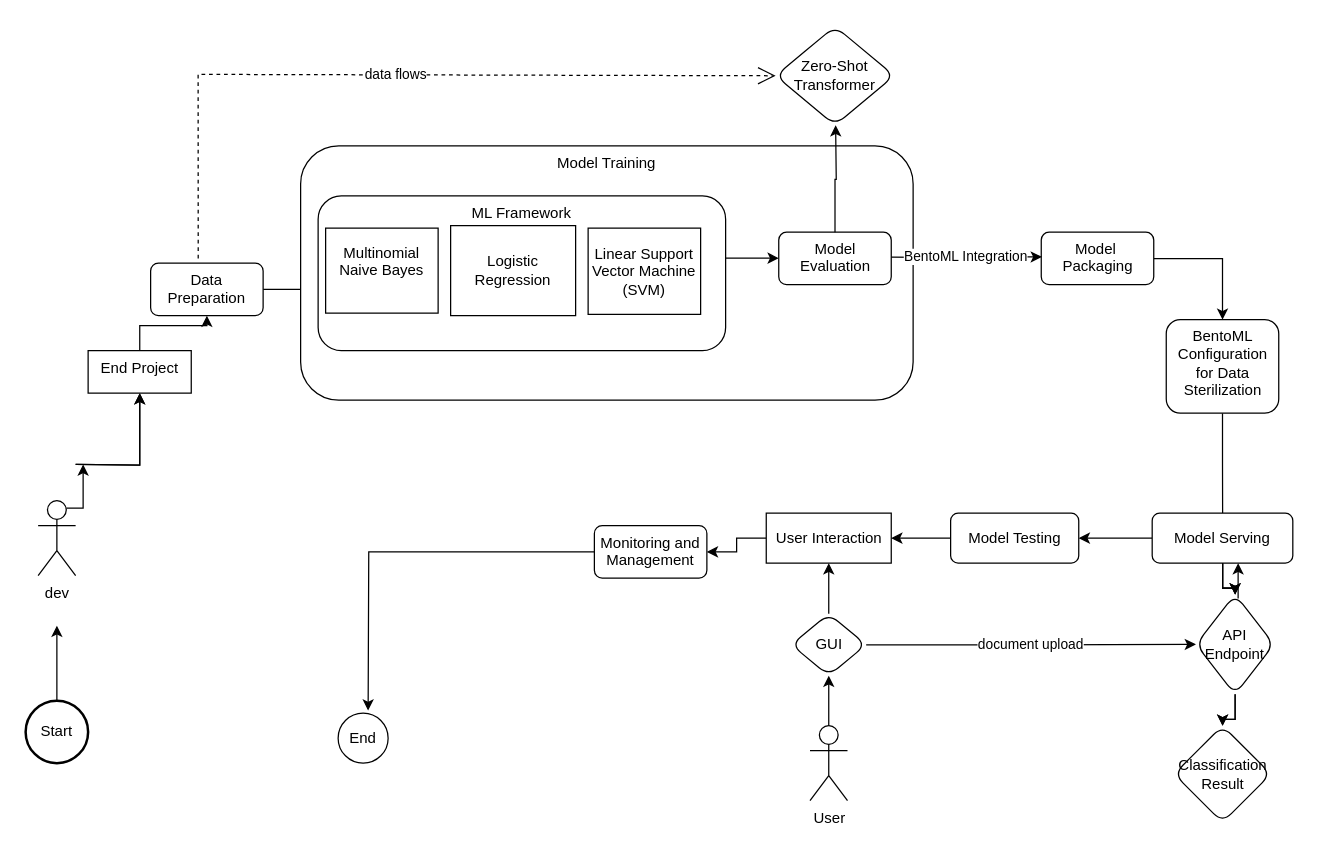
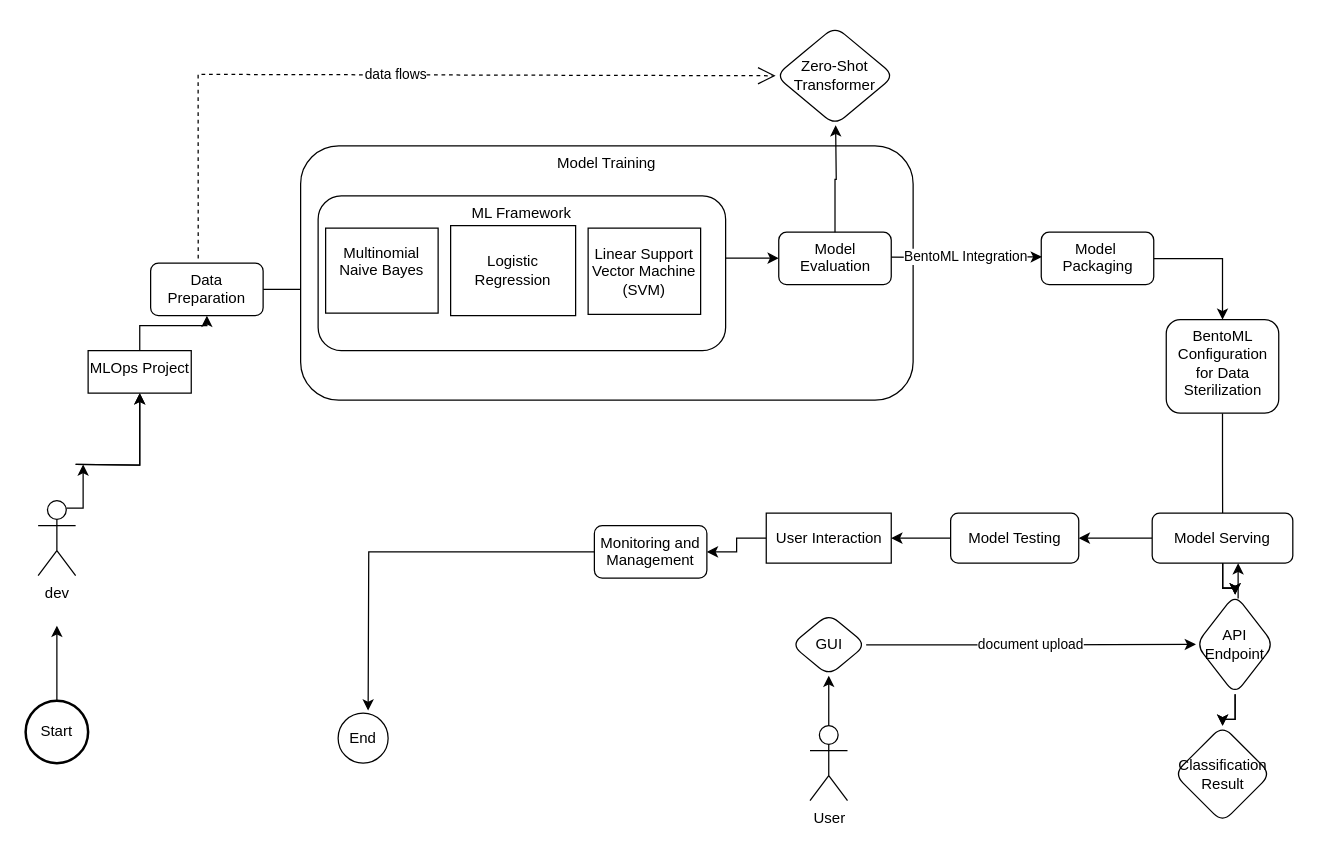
node "End Project": label "End Project" -> "MLOps Project"
edge "GUI" -> "User Interaction": removed
